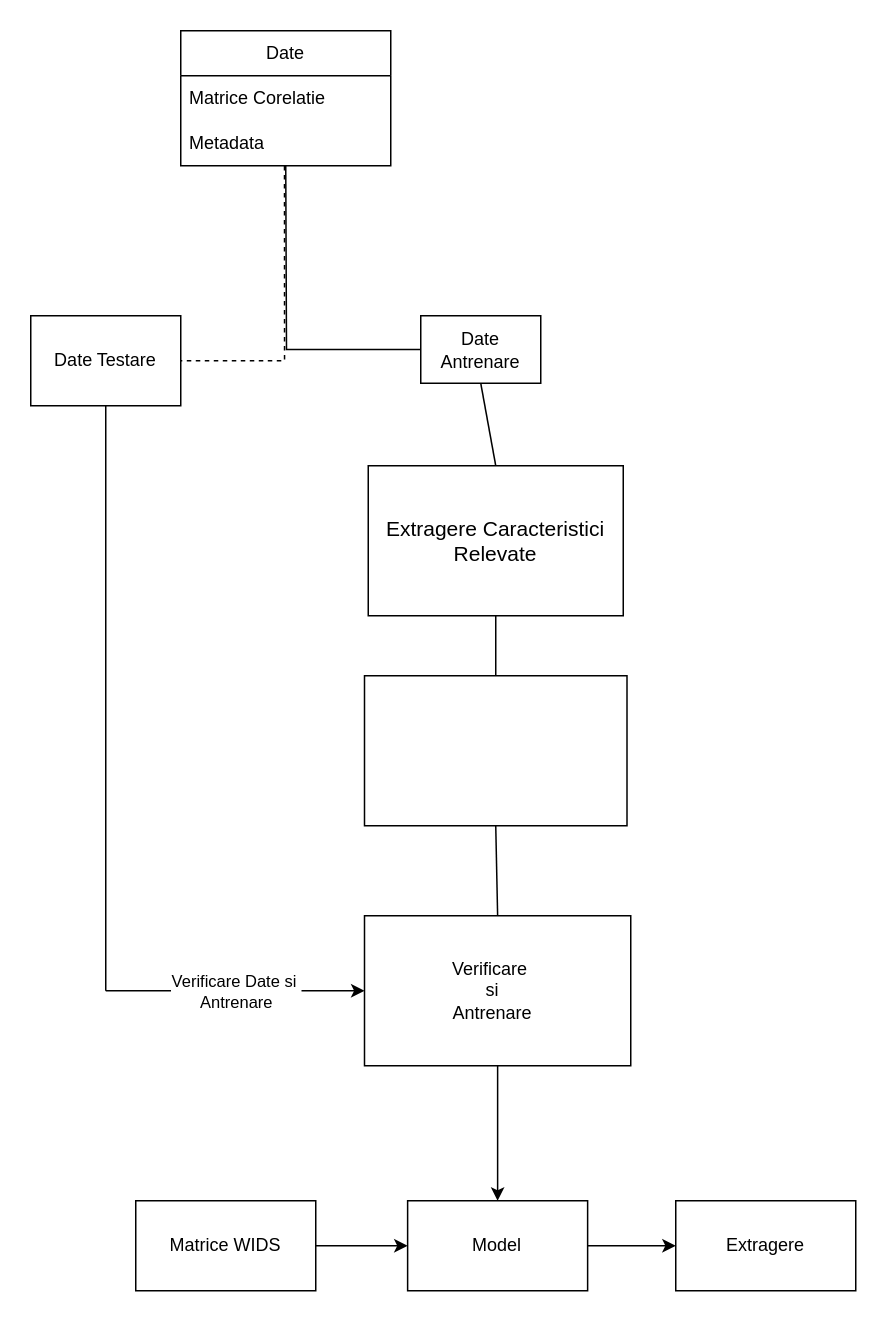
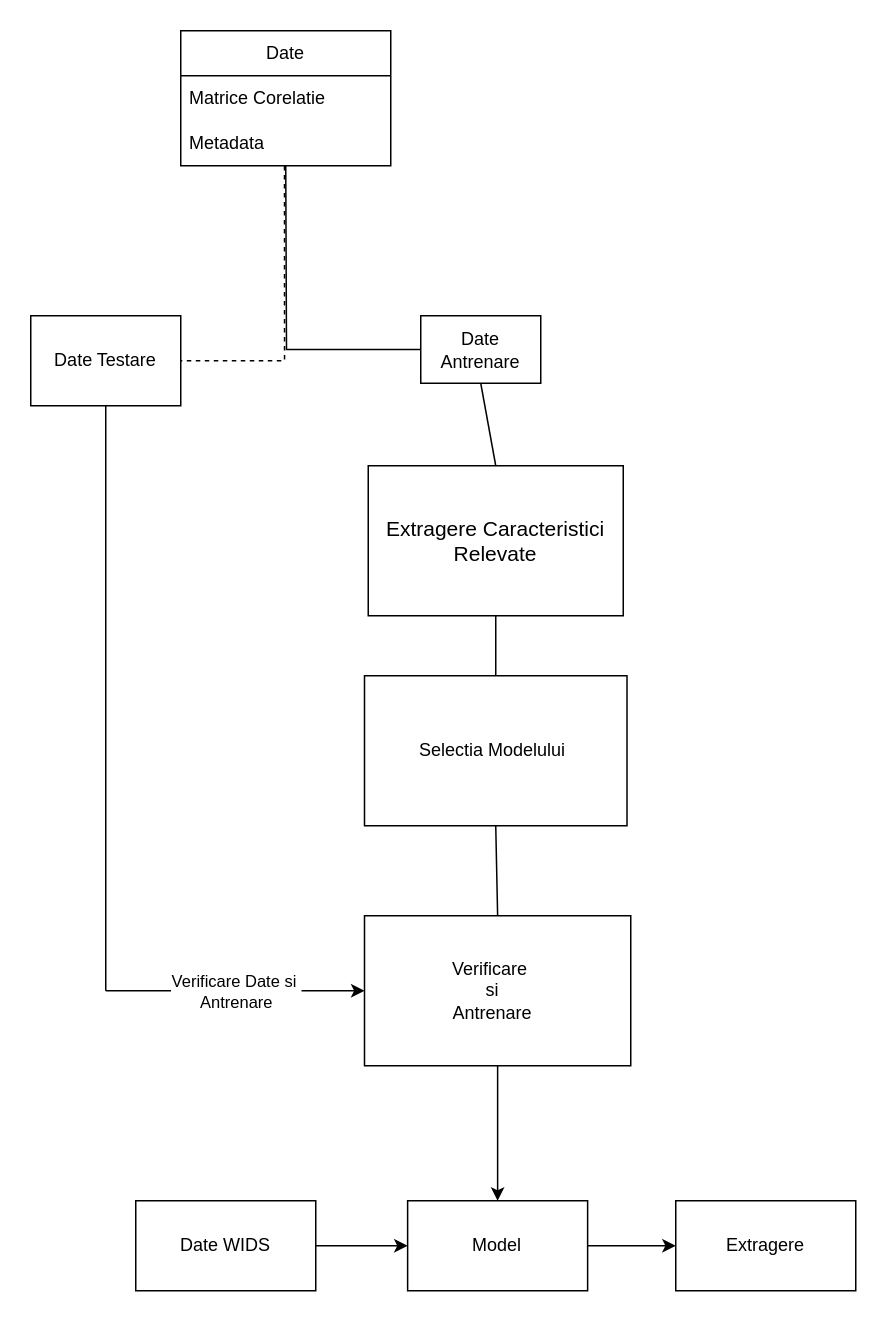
node "Selectia Modelului": added
node "Matrice WIDS": label "Matrice WIDS" -> "Date WIDS"
